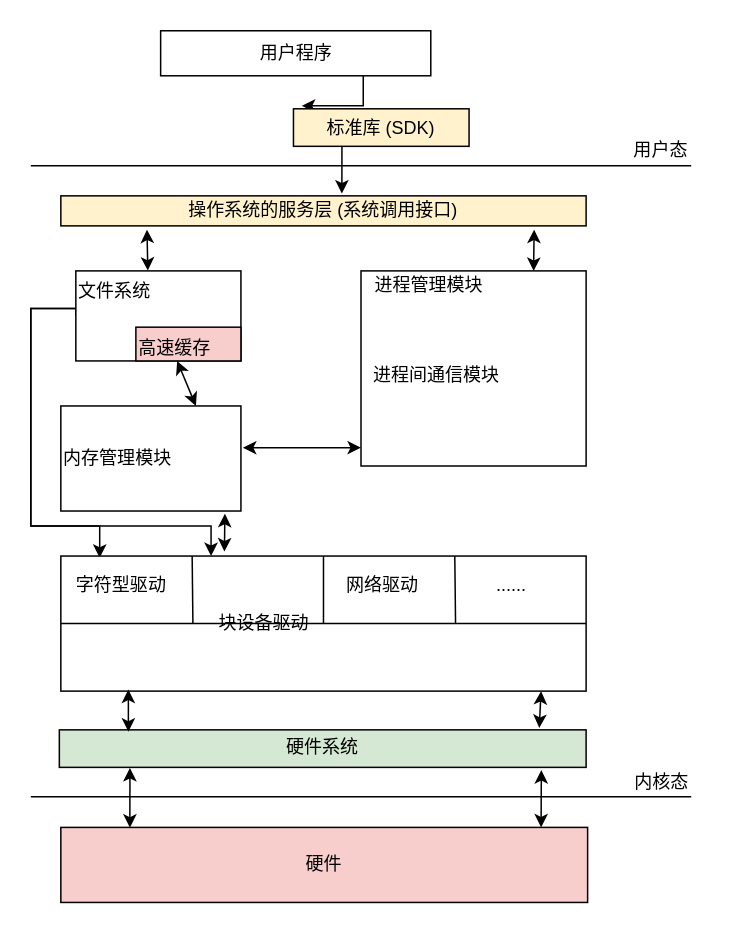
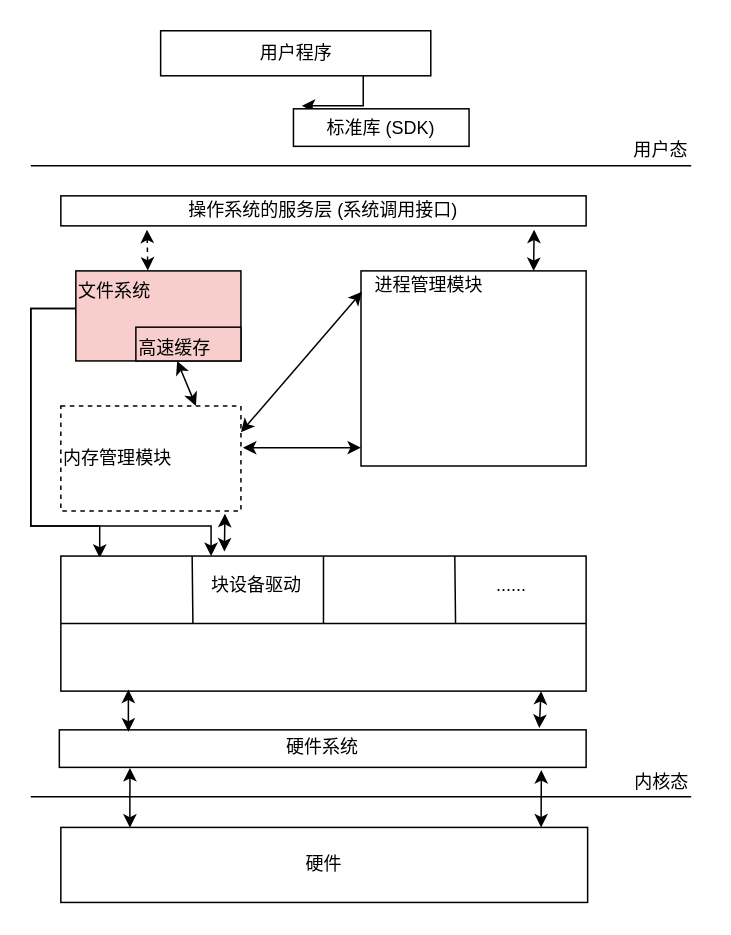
node "标准库 (SDK)": fillcolor #fff2cc -> #ffffff
edge "标准库 (SDK)" -> "操作系统的服务层 (系统调用接口)": removed
node "操作系统的服务层 (系统调用接口)": fillcolor #fff2cc -> #ffffff
edge "操作系统的服务层 (系统调用接口)" -- "文件系统": style solid -> dashed
node "文件系统": fillcolor #ffffff -> #f8cecc
edge "进程管理模块" -- "内存管理模块": added
node "进程间通信模块": removed
node "内存管理模块": style solid -> dashed
node "字符型驱动": removed
node "网络驱动": removed
node "块设备驱动": moved (263, 623) -> (256, 586)
node "硬件系统": fillcolor #d5e8d4 -> #ffffff
node "硬件": fillcolor #f8cecc -> #ffffff
